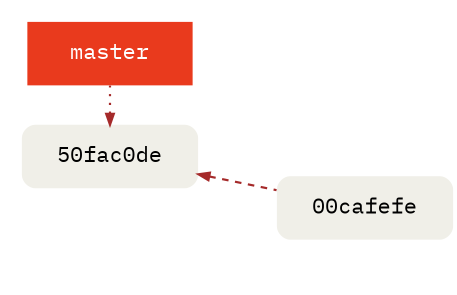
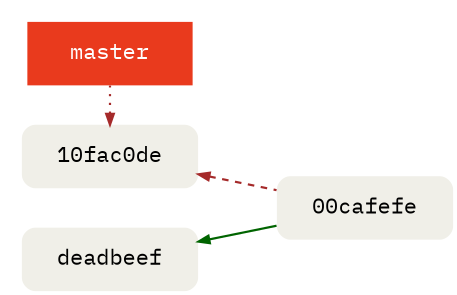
node "50fac0de": label "50fac0de" -> "10fac0de"
node "deadbeef": added
